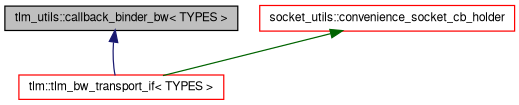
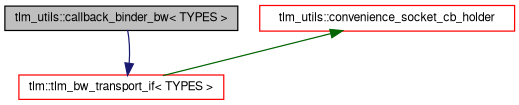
node "socket_utils::convenience_socket_cb_holder": label "socket_utils::convenience_socket_cb_holder" -> "tlm_utils::convenience_socket_cb_holder"
edge "tlm::tlm_bw_transport_if< TYPES >" -> "tlm_utils::callback_binder_bw< TYPES >": reversed
